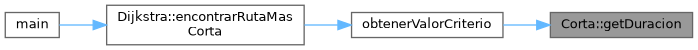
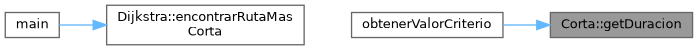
edge "Dijkstra::encontrarRutaMas Corta" -> "obtenerValorCriterio": removed
